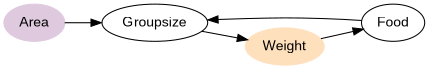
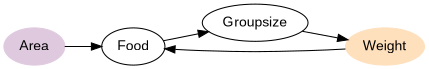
edge "Area" -> "Groupsize": now "Area" -> "Food"
